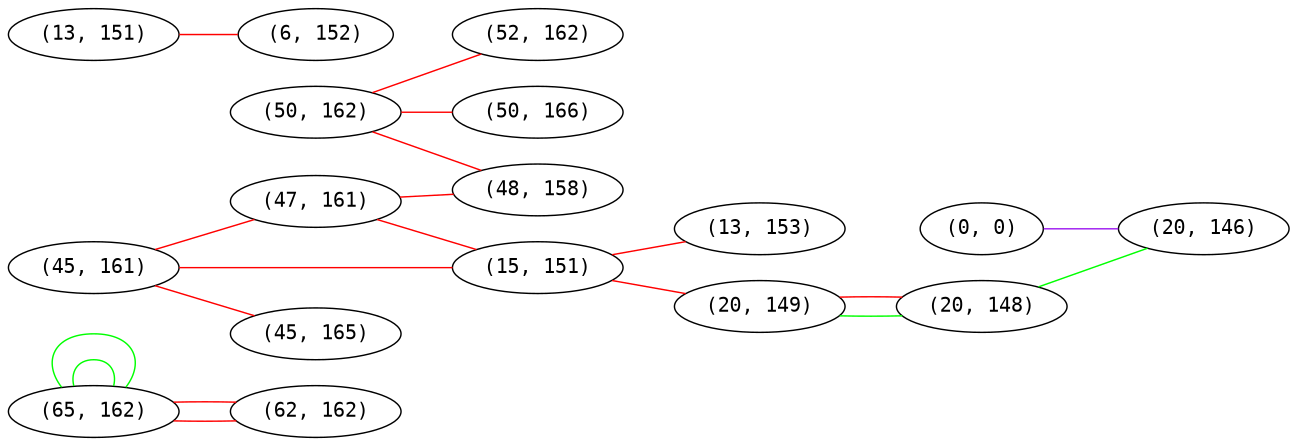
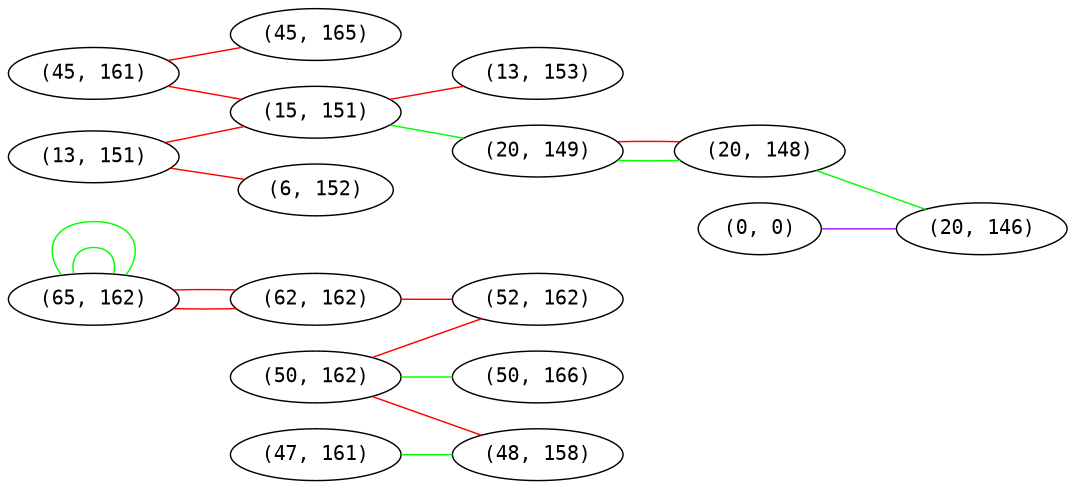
edge "(50, 162)" -- "(50, 166)": color red -> green
edge "(48, 158)" -- "(47, 161)": color red -> green
edge "(47, 161)" -- "(45, 161)": removed
edge "(47, 161)" -- "(15, 151)": now "(13, 151)" -- "(15, 151)"
edge "(15, 151)" -- "(20, 149)": color red -> green
edge "(62, 162)" -- "(52, 162)": added
